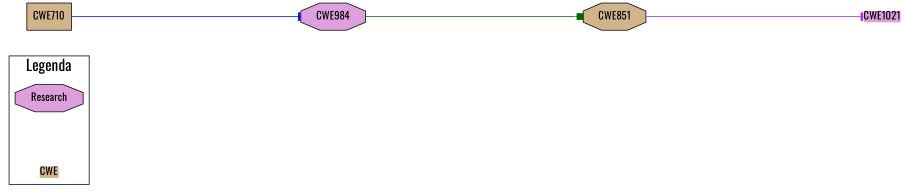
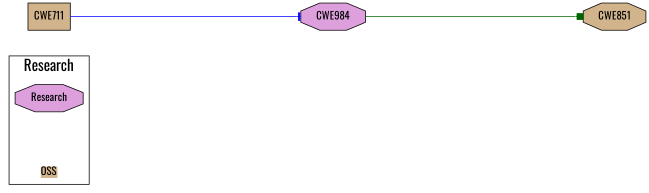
node "CWE710": label "CWE710" -> "CWE711"
node "CWE1021": removed
cluster "Legenda": label "Legenda" -> "Research"
node "CWE": label "CWE" -> "OSS"
